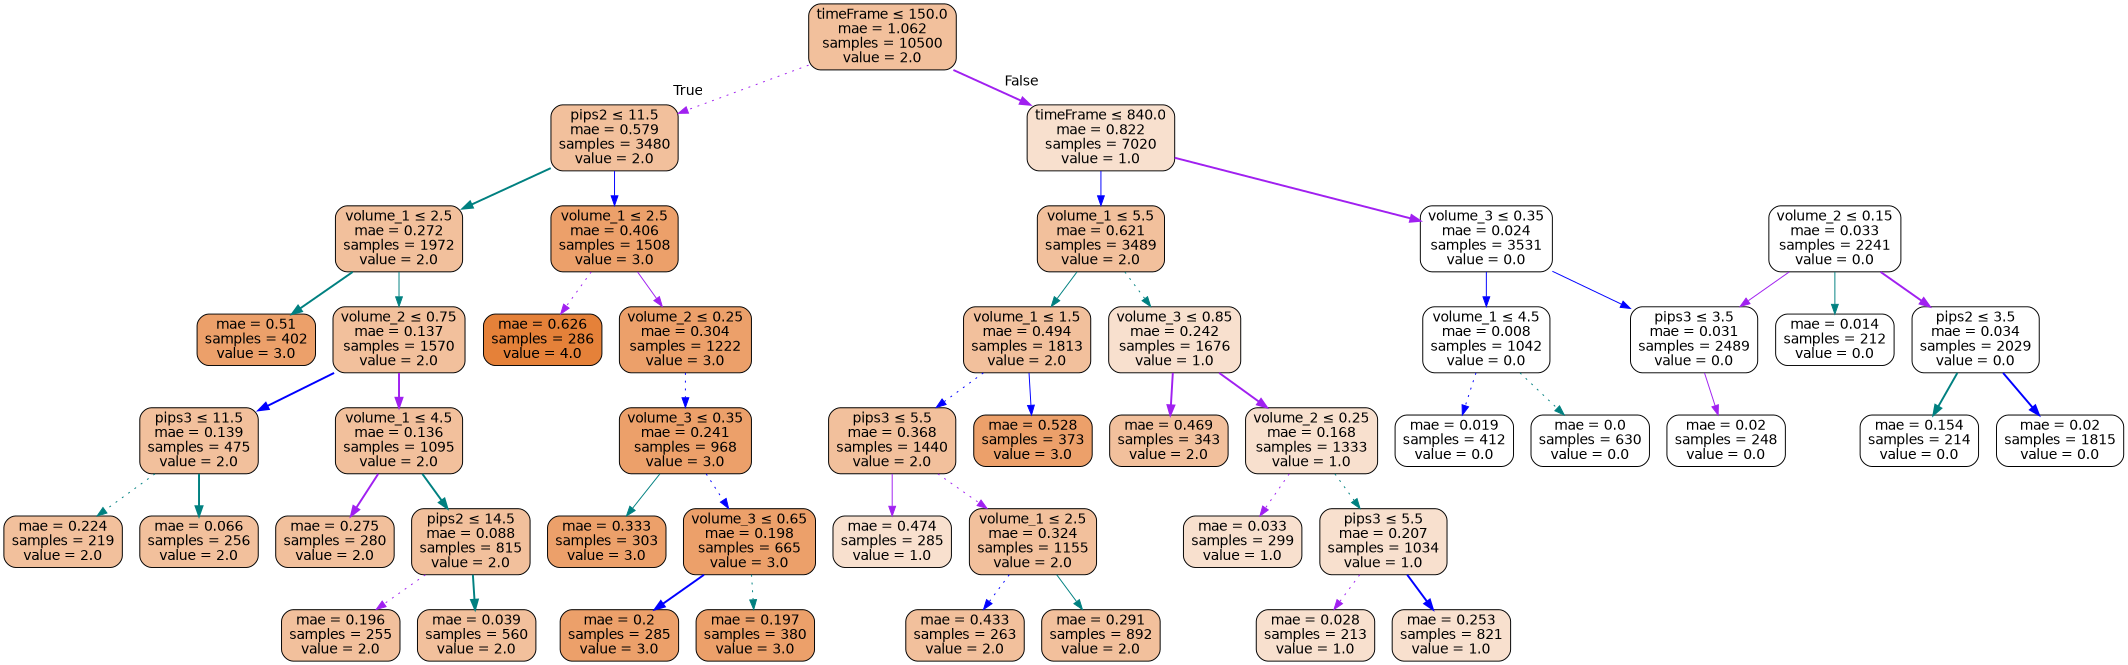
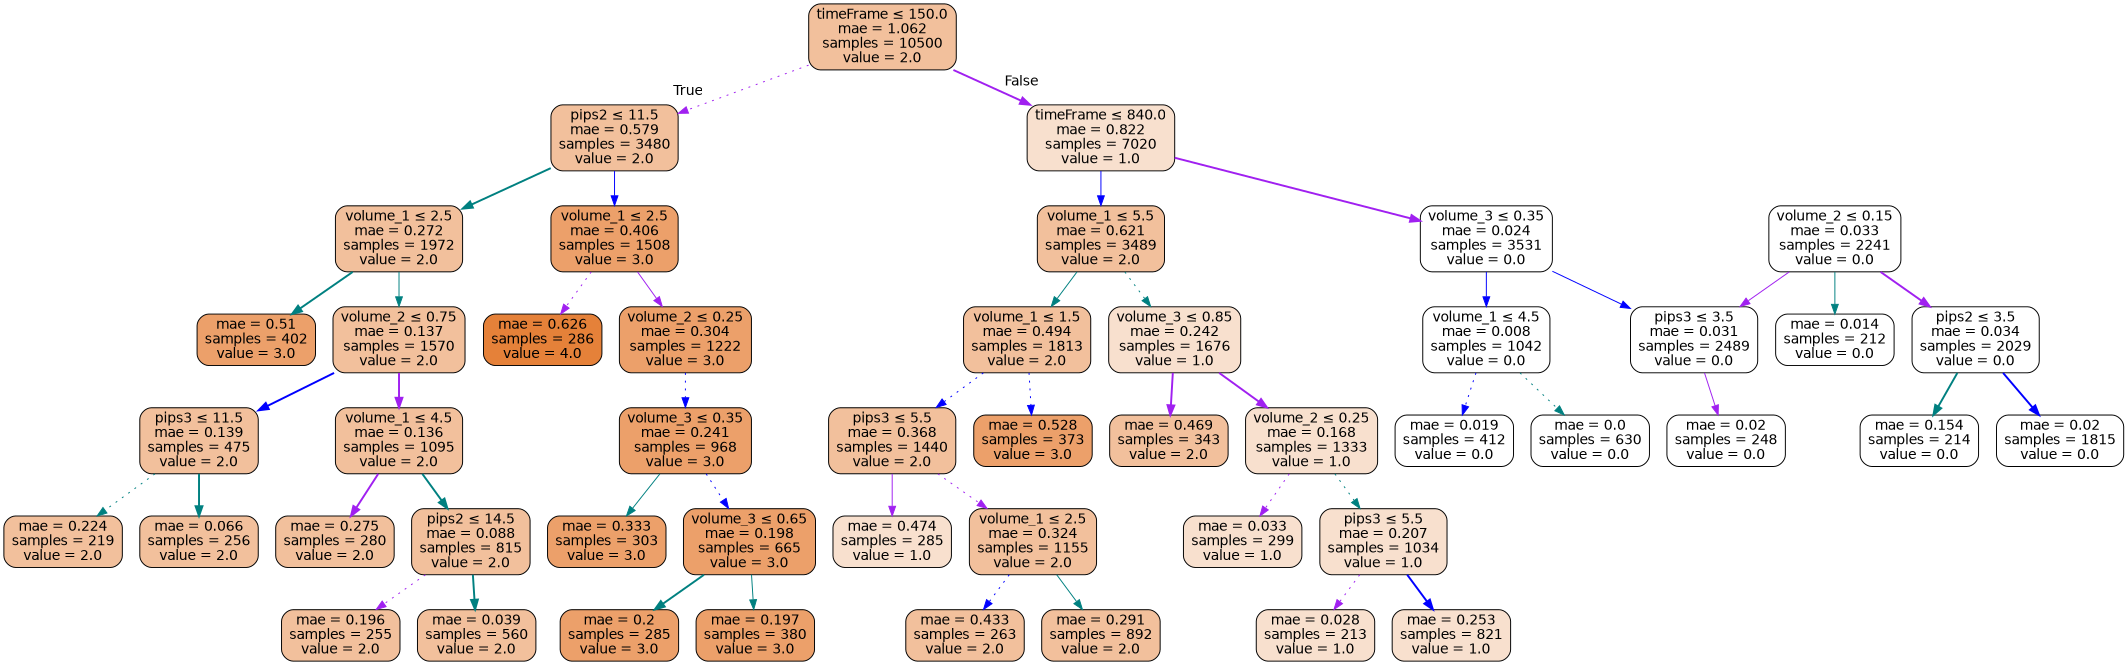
edge "volume_1 ≤ 1.5" -> "mae = 0.528": style solid -> dotted
edge "volume_3 ≤ 0.65" -> "mae = 0.197": style dotted -> solid
edge "volume_3 ≤ 0.65" -> "mae = 0.2": color blue -> teal
